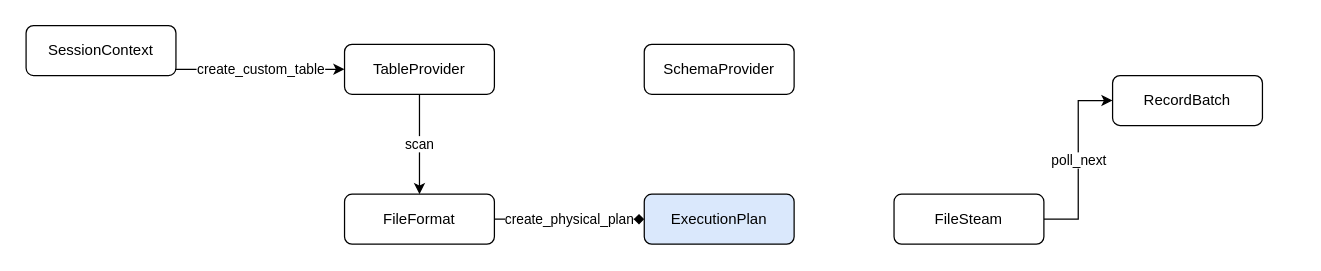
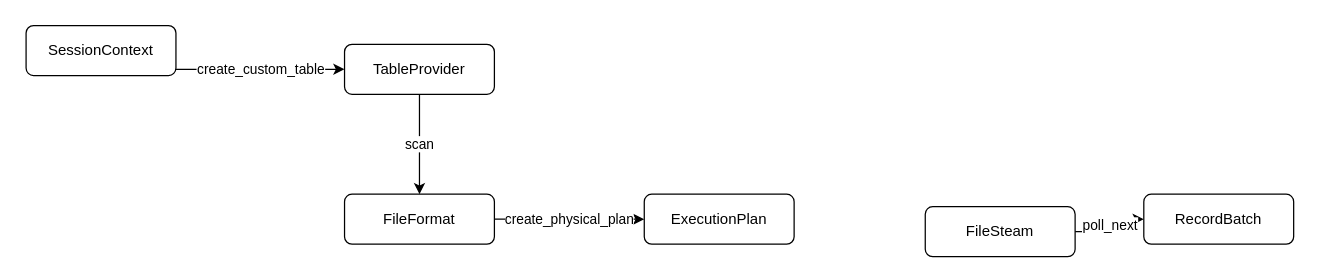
node "SchemaProvider": removed
node "RecordBatch": moved (1188, 101) -> (1219, 219)
edge "FileFormat" -> "ExecutionPlan": arrowhead diamond -> classic
node "ExecutionPlan": fillcolor #dae8fc -> #ffffff
node "FileSteam": moved (969, 219) -> (1001, 232)
